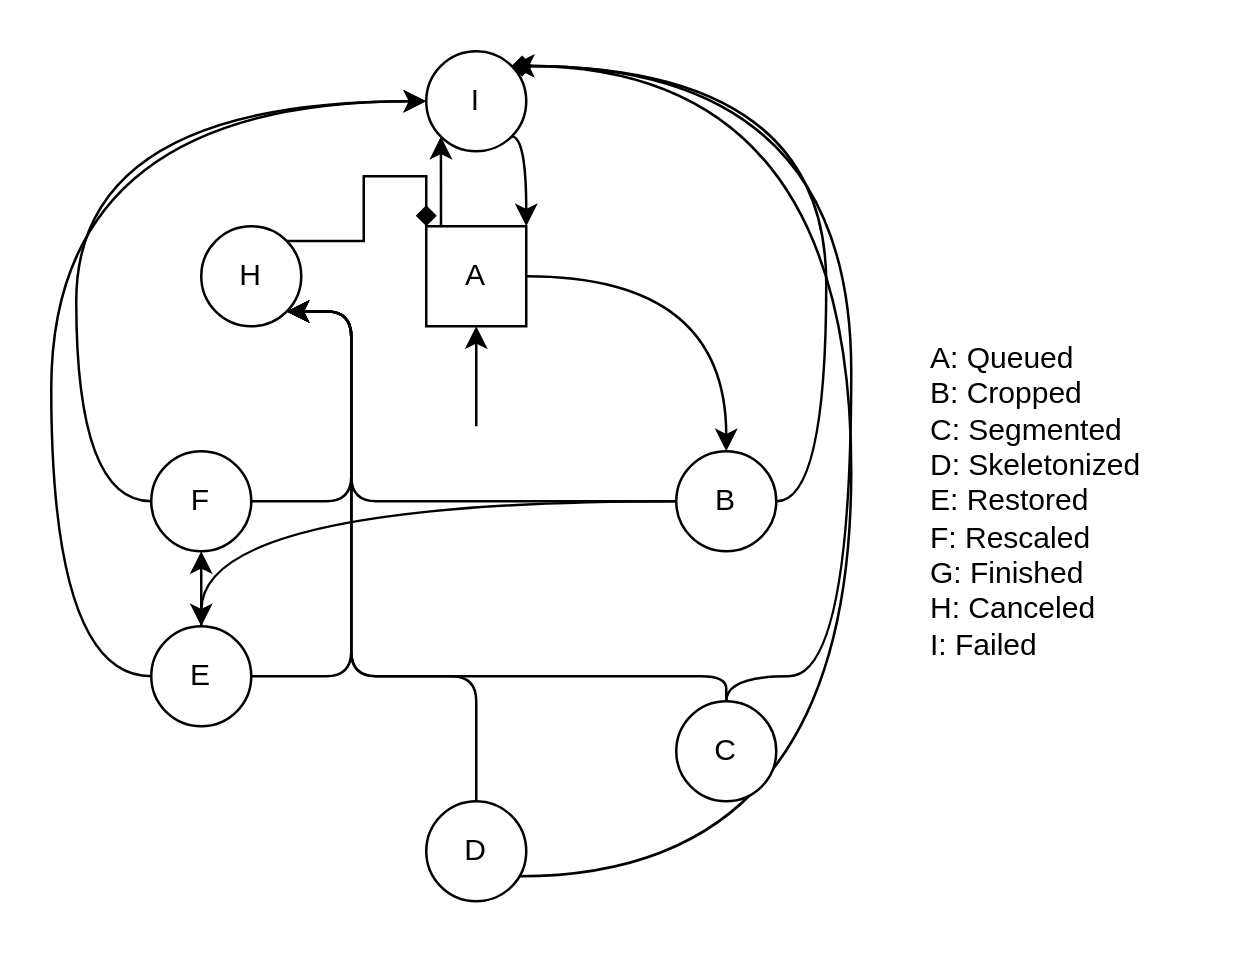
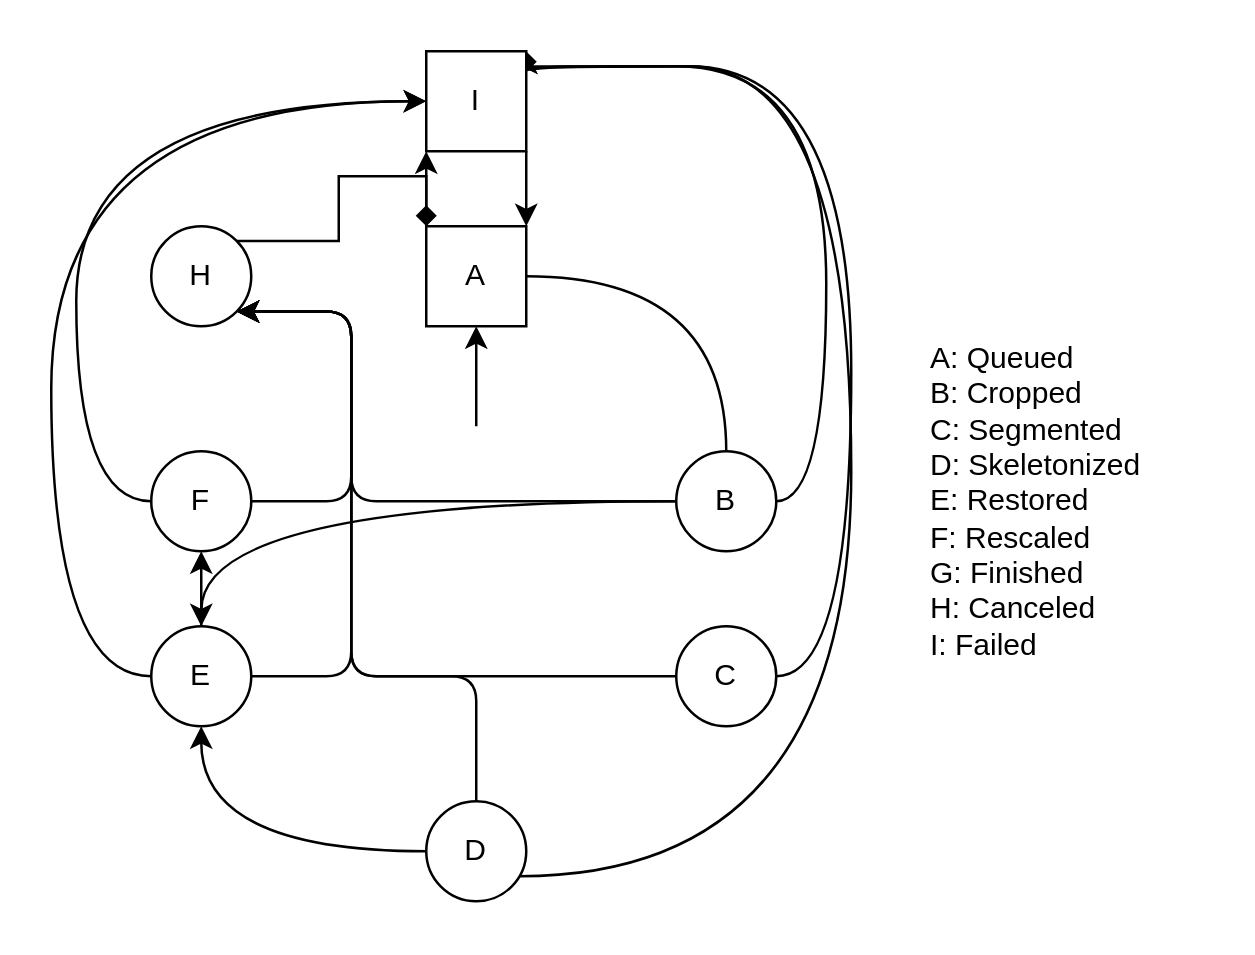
node "I": shape ellipse -> rectangle
node "H": moved (251, 276) -> (201, 276)
edge "A" -> "B": arrowhead classic -> none
node "C": moved (726, 751) -> (726, 676)
edge "D" -> "E": added
